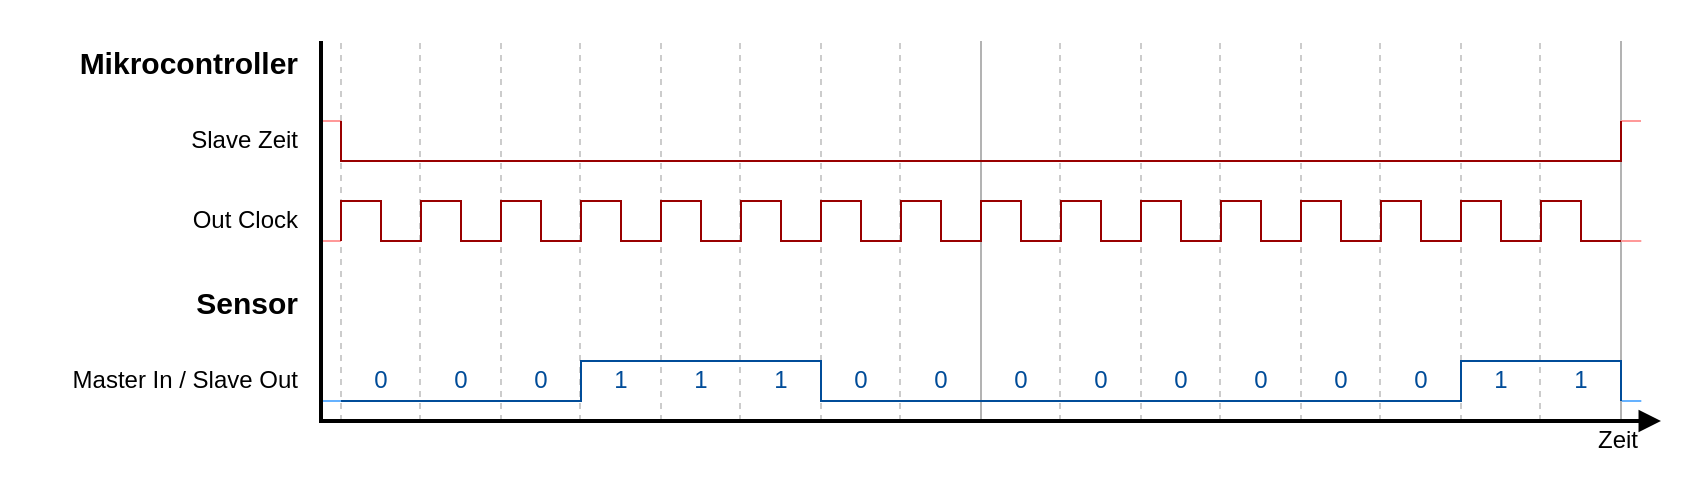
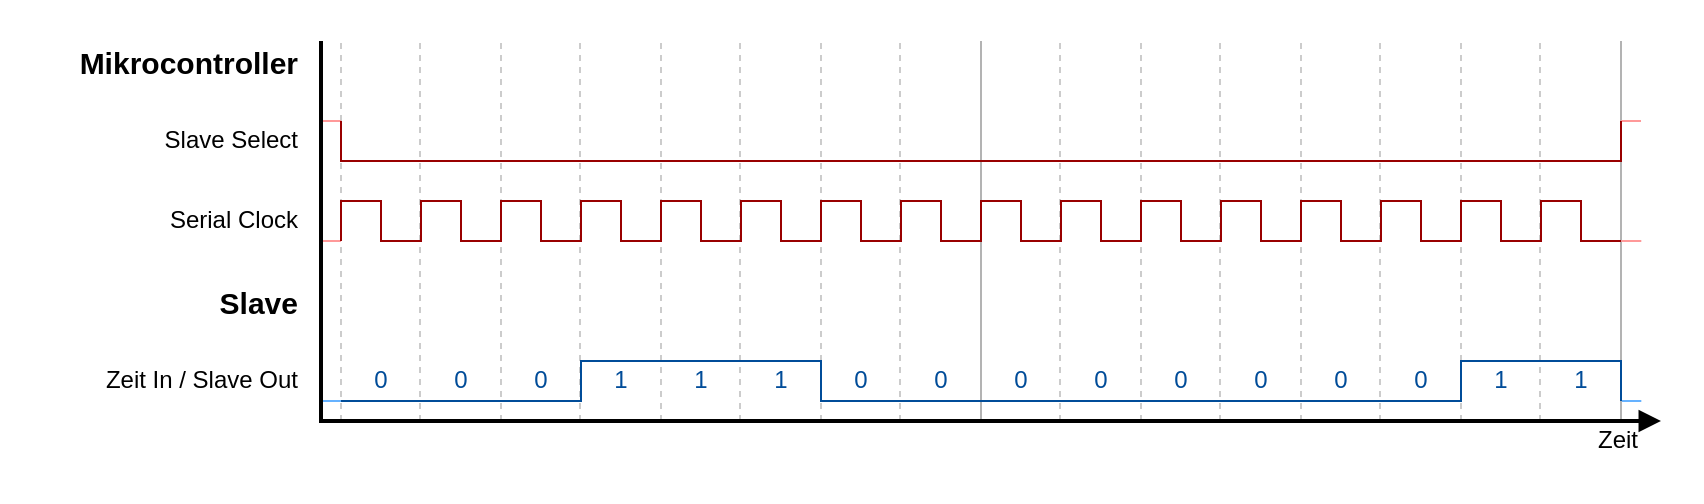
node "Slave Zeit": label "Slave Zeit" -> "Slave Select"
node "Out Clock": label "Out Clock" -> "Serial Clock"
node "Sensor": label "Sensor" -> "Slave"
node "Master In / Slave Out": label "Master In / Slave Out" -> "Zeit In / Slave Out"
